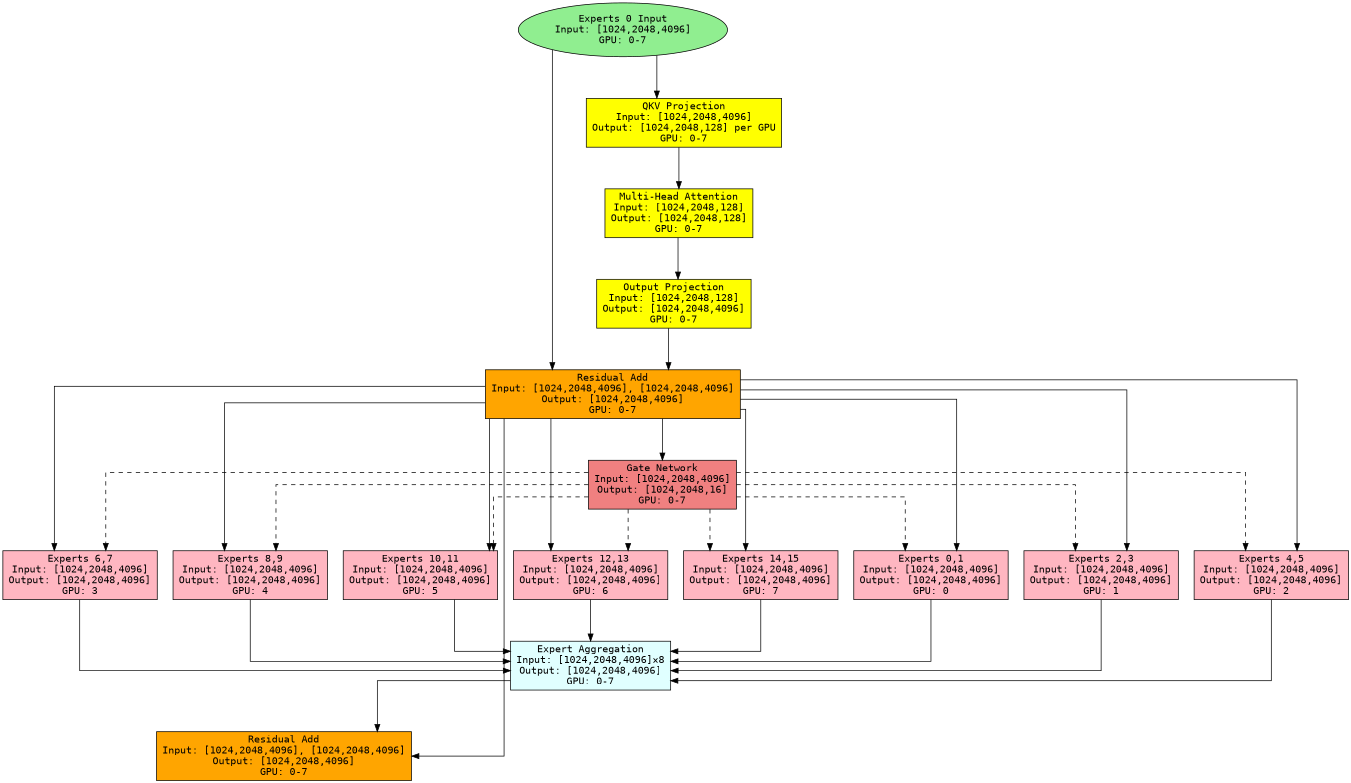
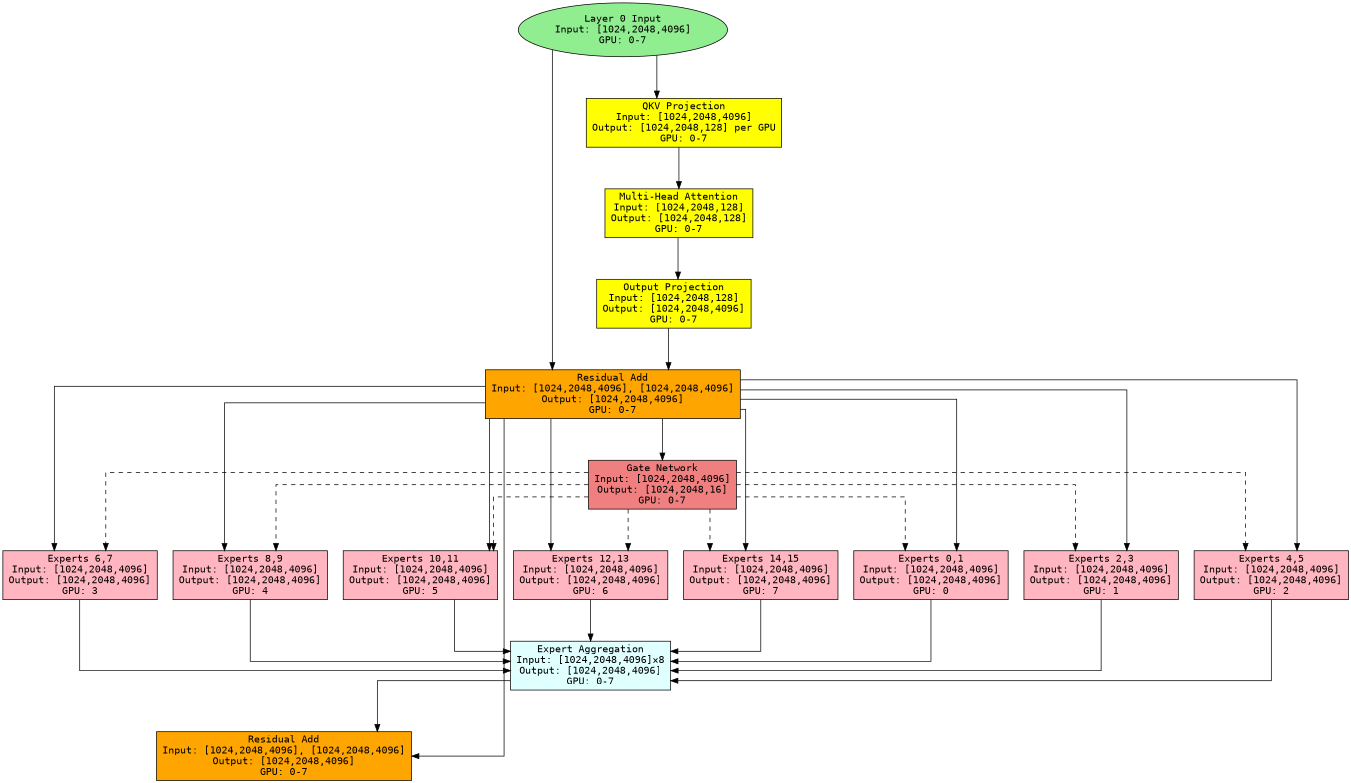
node "Experts 0 Input Input: [1024,2048,4096] GPU: 0-7": label "Experts 0 Input Input: [1024,2048,4096] GPU: 0-7" -> "Layer 0 Input Input: [1024,2048,4096] GPU: 0-7"
